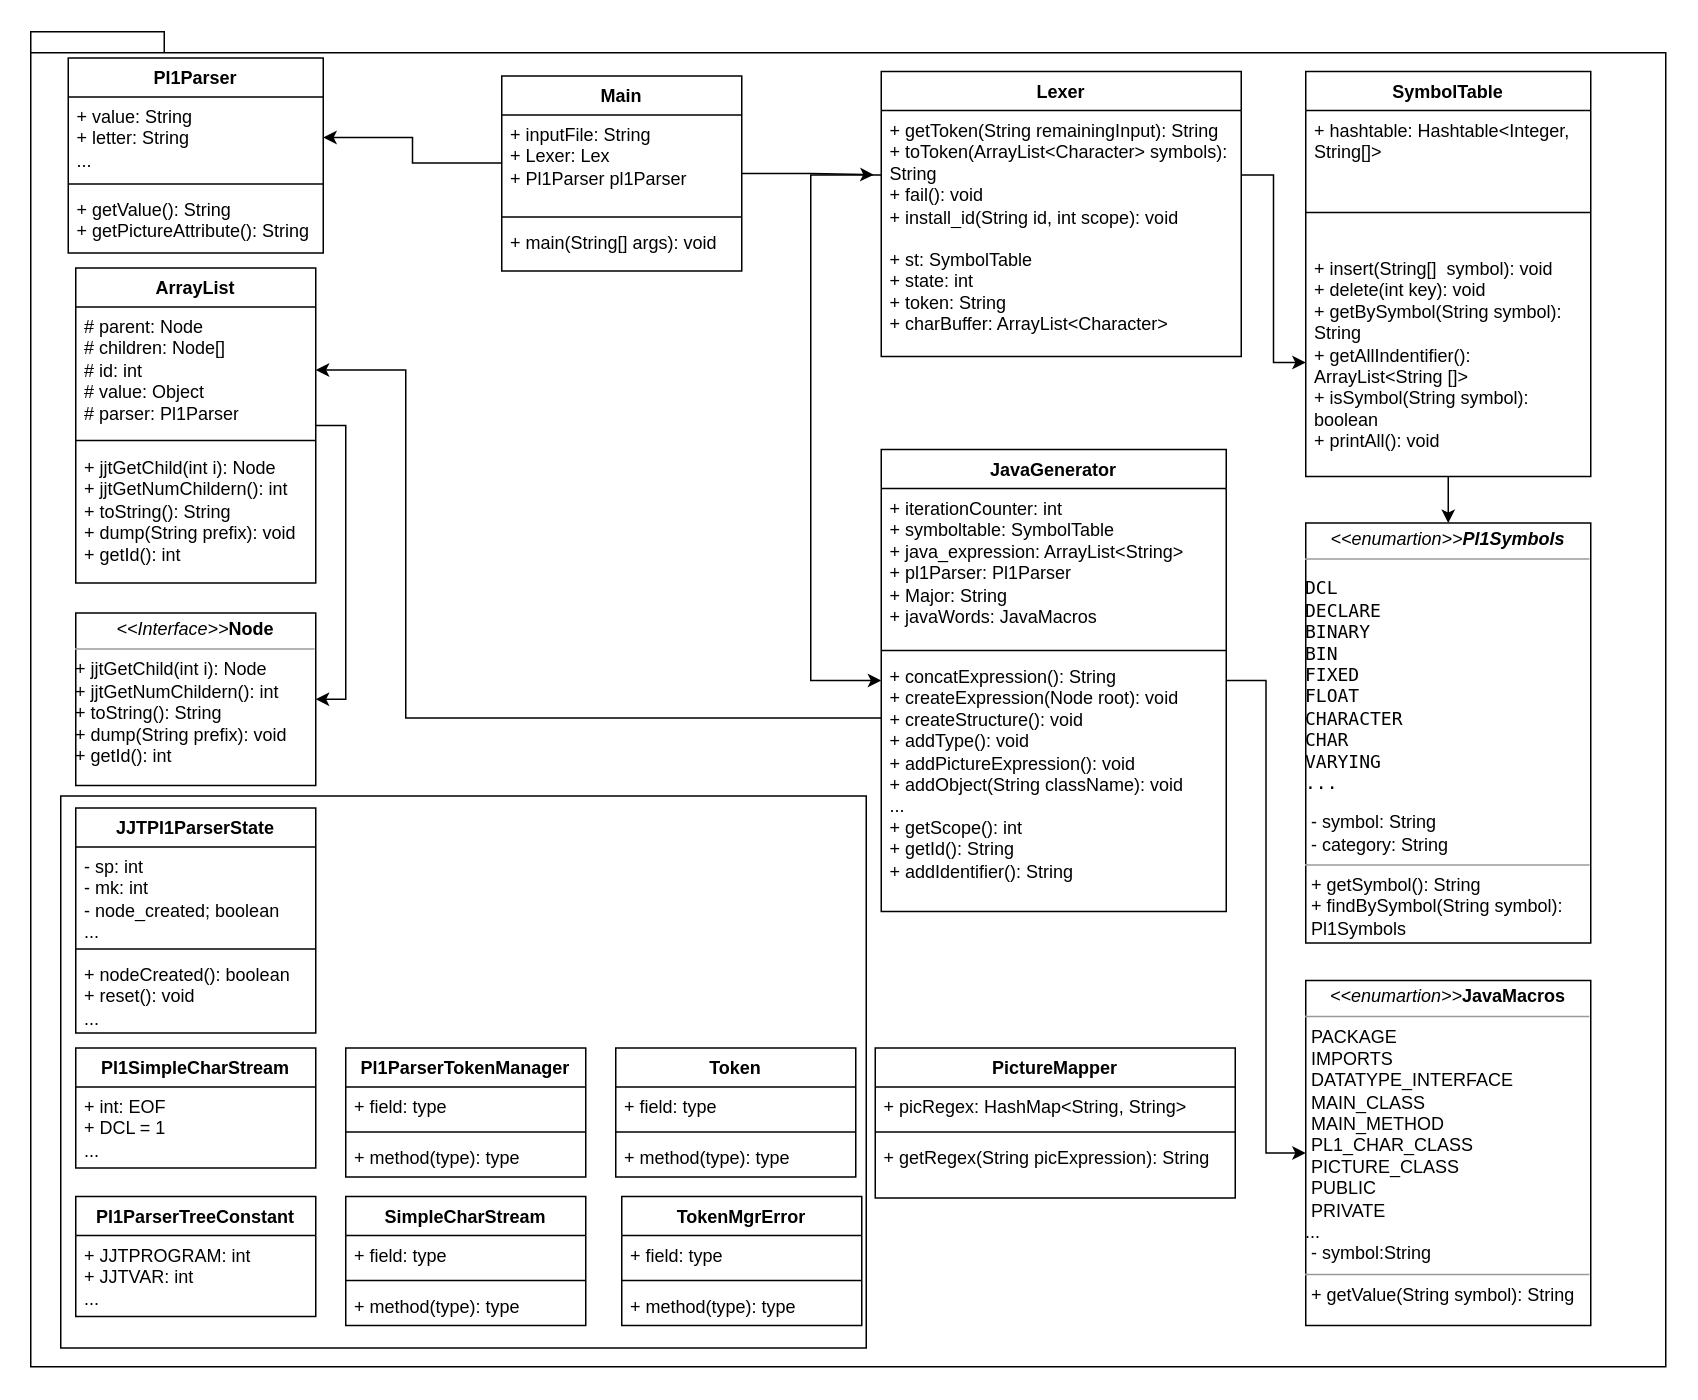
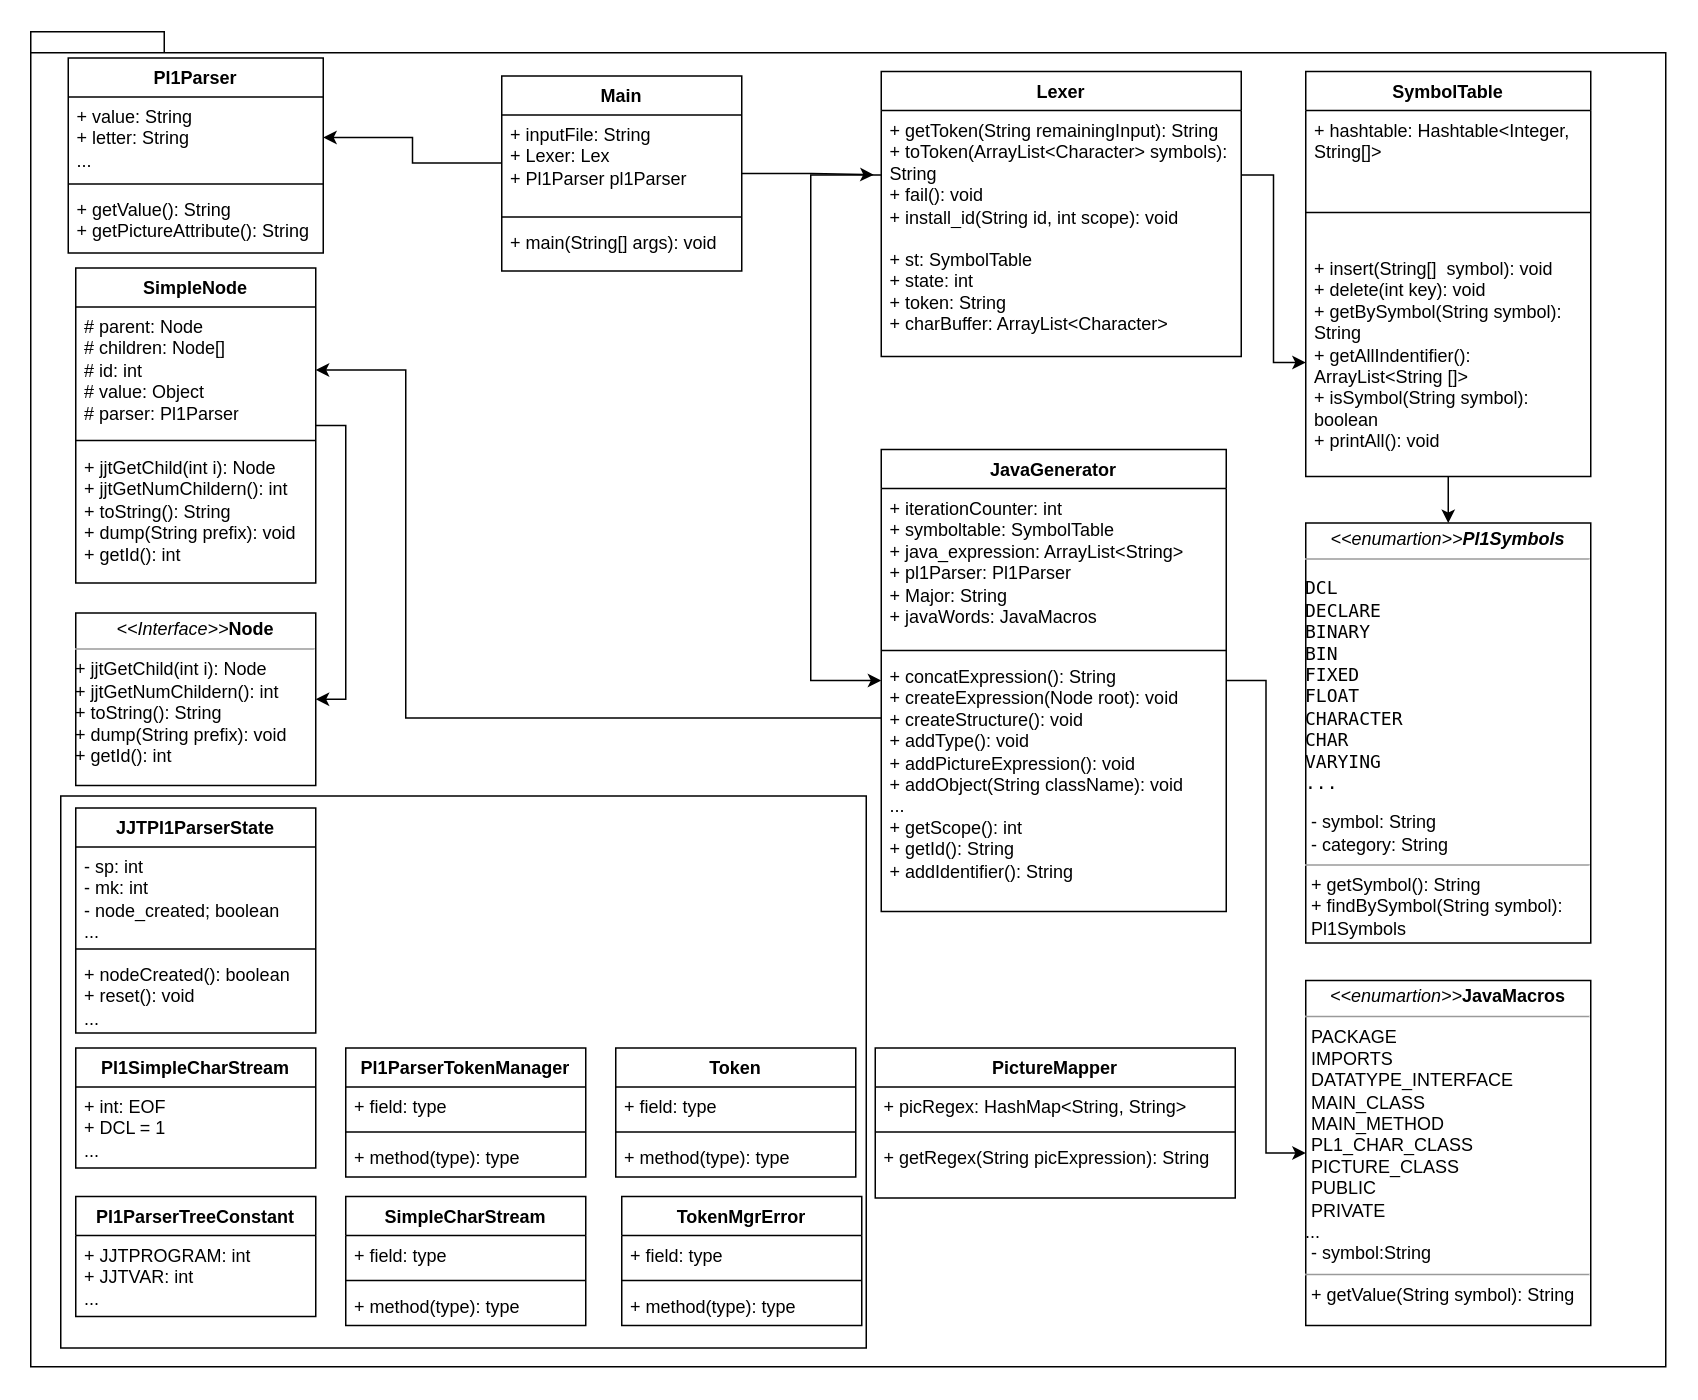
node "ArrayList": label "ArrayList" -> "SimpleNode"
